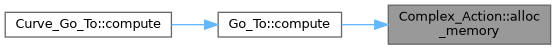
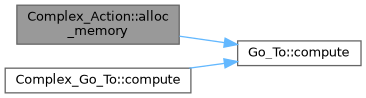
node "Curve_Go_To::compute": label "Curve_Go_To::compute" -> "Complex_Go_To::compute"
edge "Go_To::compute" -> "Complex_Action::alloc _memory": reversed
